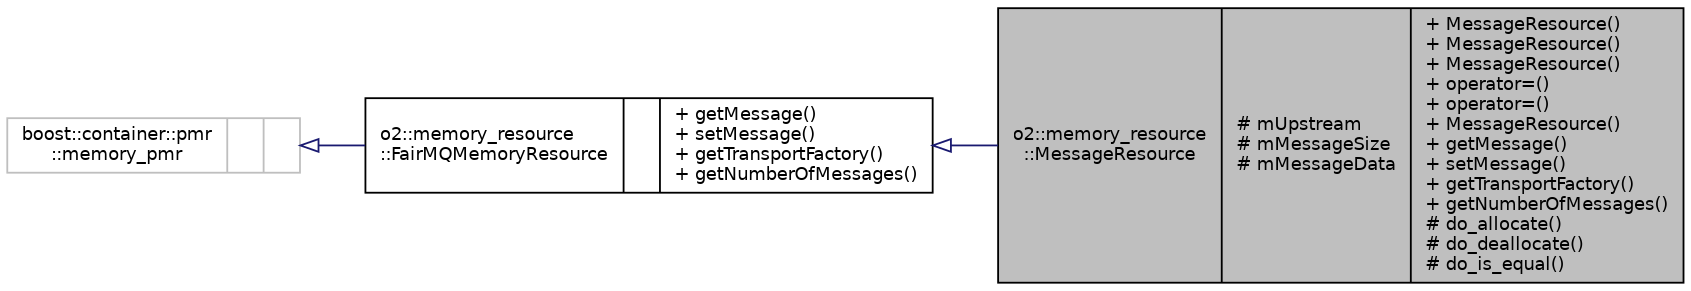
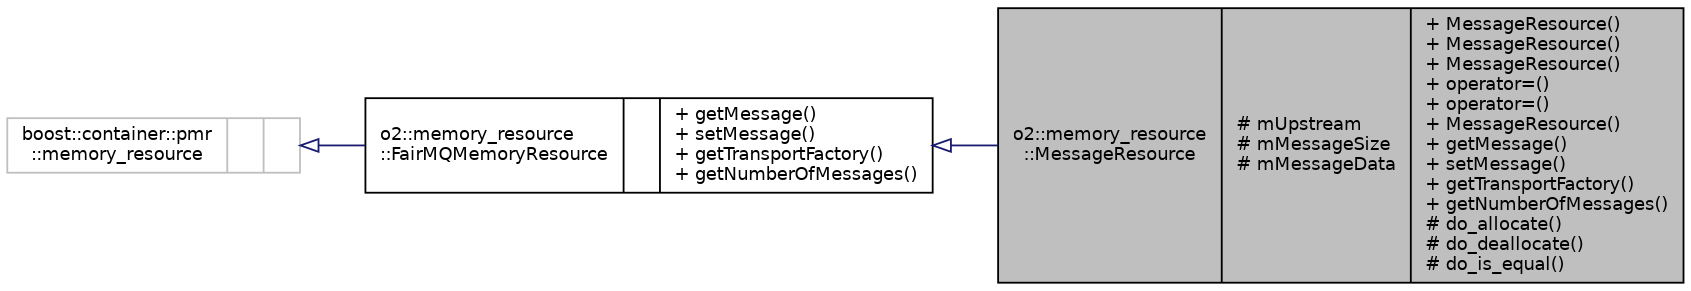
node "boost::container::pmr": text "::memory_pmr" -> "::memory_resource"
